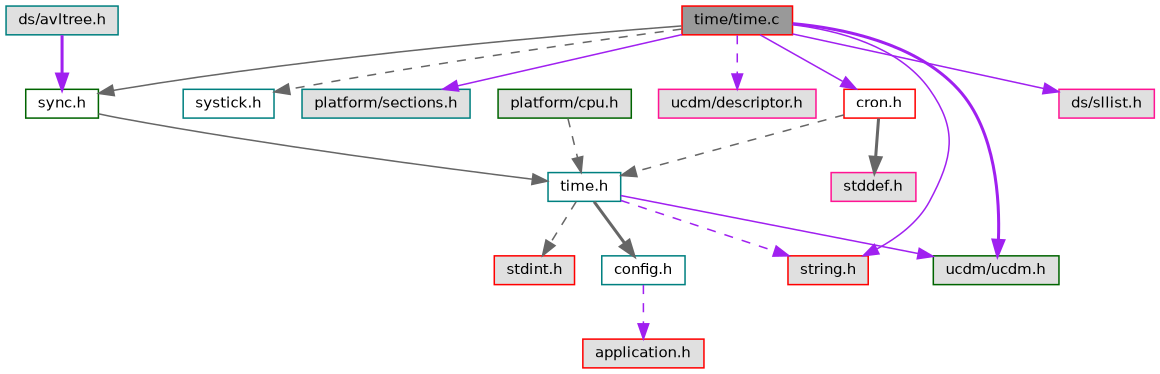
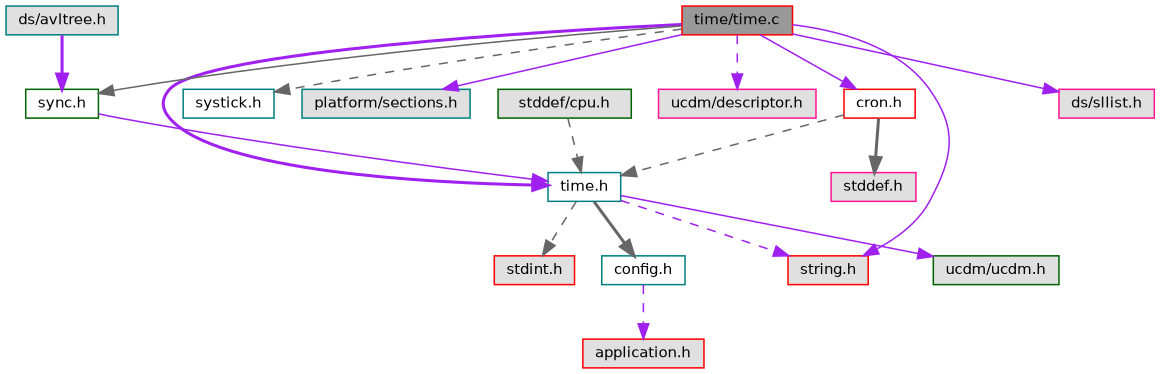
edge "time/time.c" -> "ucdm/ucdm.h": now "time/time.c" -> "time.h"
node "platform/cpu.h": label "platform/cpu.h" -> "stddef/cpu.h"
edge "sync.h" -> "time.h": color gray40 -> purple
